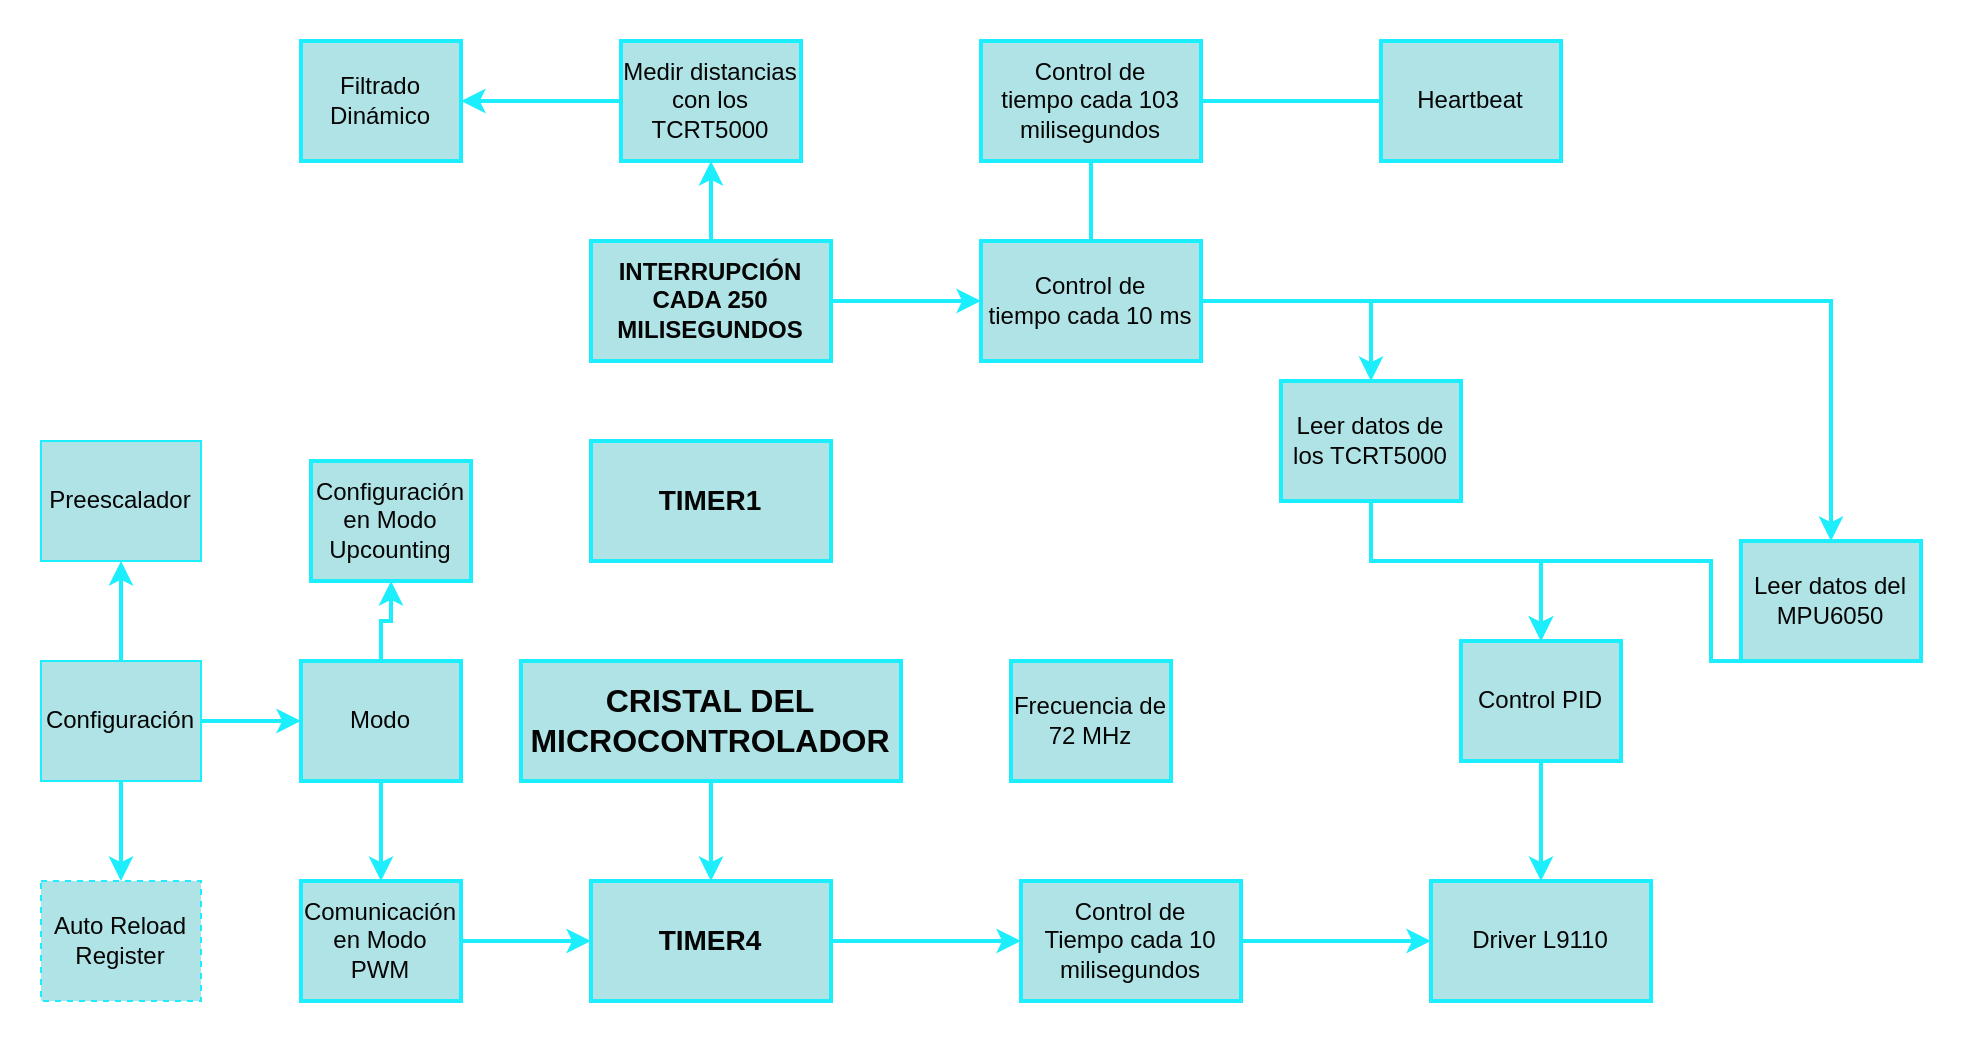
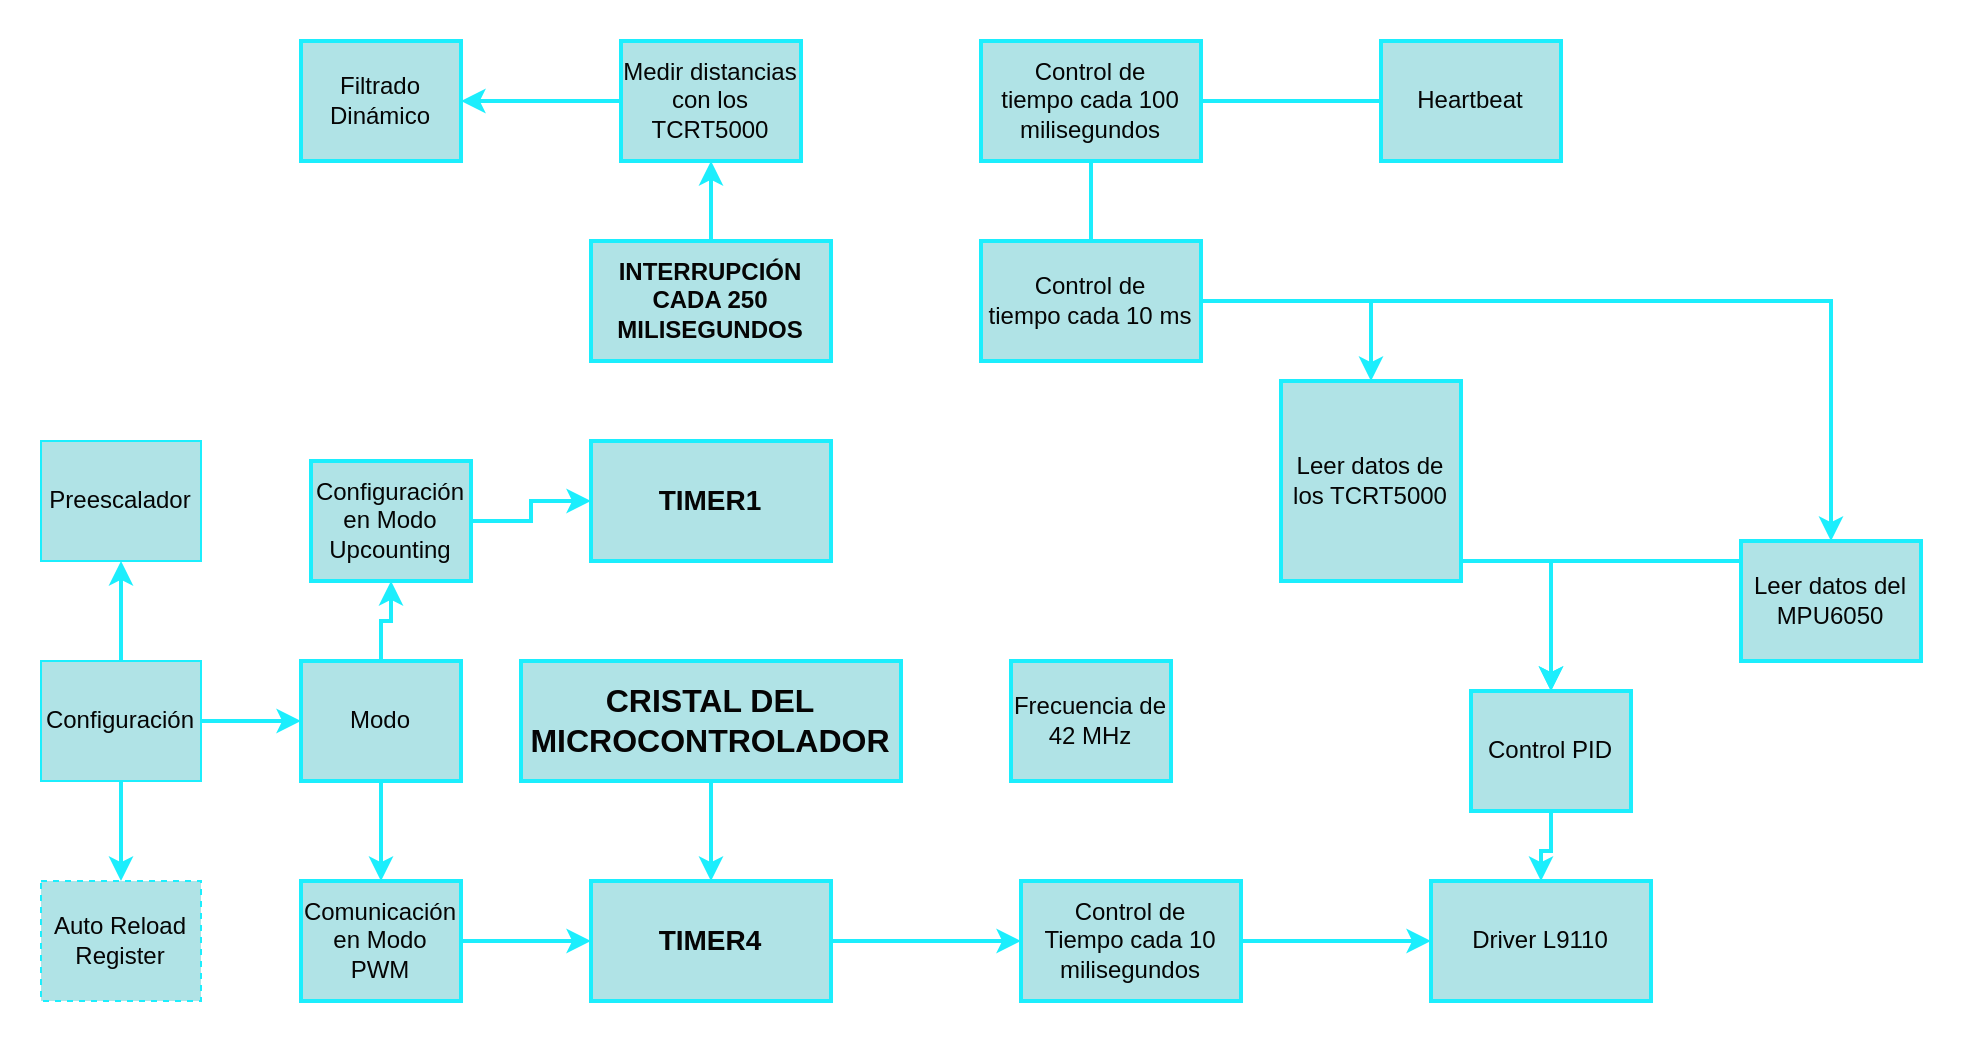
node "Control de tiempo cada 103 milisegundos": label "Control de tiempo cada 103 milisegundos" -> "Control de tiempo cada 100 milisegundos"
edge "INTERRUPCIÓN CADA 250 MILISEGUNDOS" -> "Control de tiempo cada 10 ms": removed
node "Leer datos de los TCRT5000": size 180x120 -> 180x200
edge "Configuración en Modo Upcounting" -> "TIMER1": added
node "Control PID": moved (1541, 701) -> (1551, 751)
node "Frecuencia de 72 MHz": label "Frecuencia de 72 MHz" -> "Frecuencia de 42 MHz"
